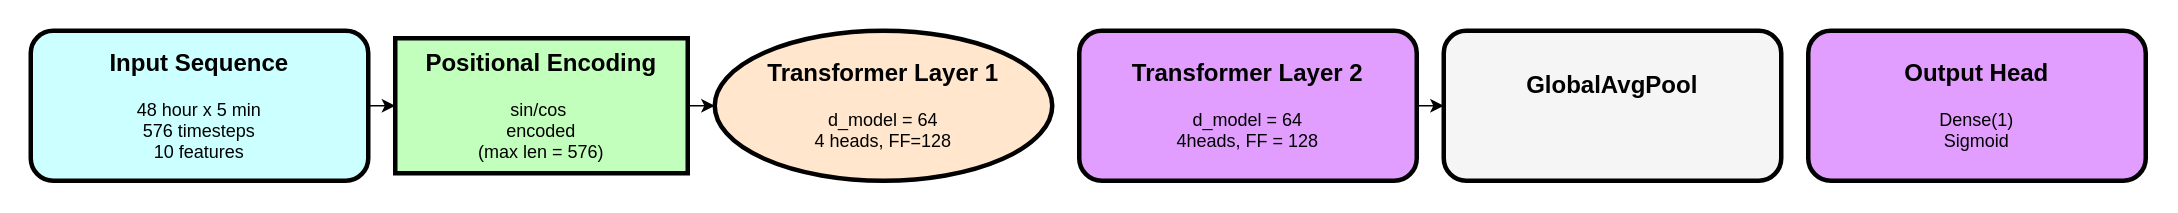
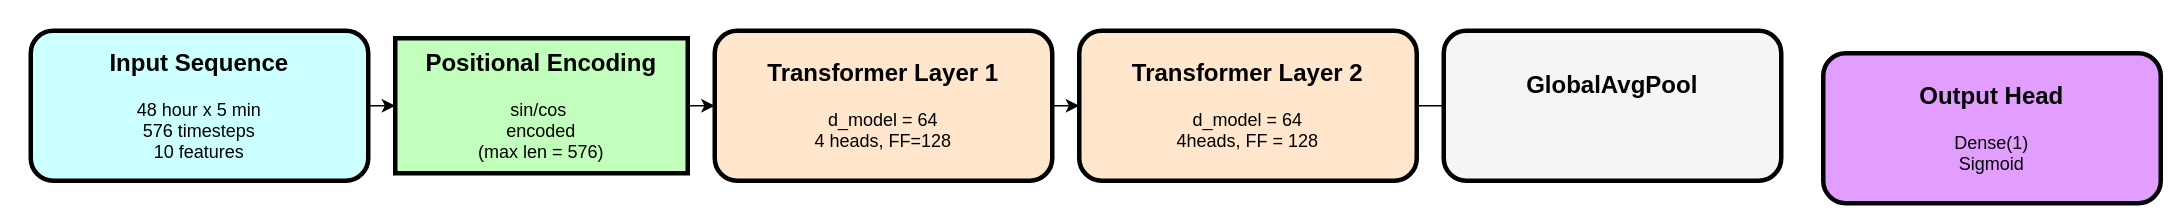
node "Transformer Layer 1 d_model = 64 4 heads, FF=128": shape ellipse -> rounded rectangle
edge "Transformer Layer 1 d_model = 64 4 heads, FF=128" -> "Transformer Layer 2 d_model = 64 4heads, FF = 128": added
node "Transformer Layer 2 d_model = 64 4heads, FF = 128": fillcolor #e19eff -> #ffe6cc
edge "Transformer Layer 2 d_model = 64 4heads, FF = 128" -> "GlobalAvgPool": arrowhead classic -> none
node "Output Head Dense(1) Sigmoid": moved (1977, 106) -> (1992, 128)
